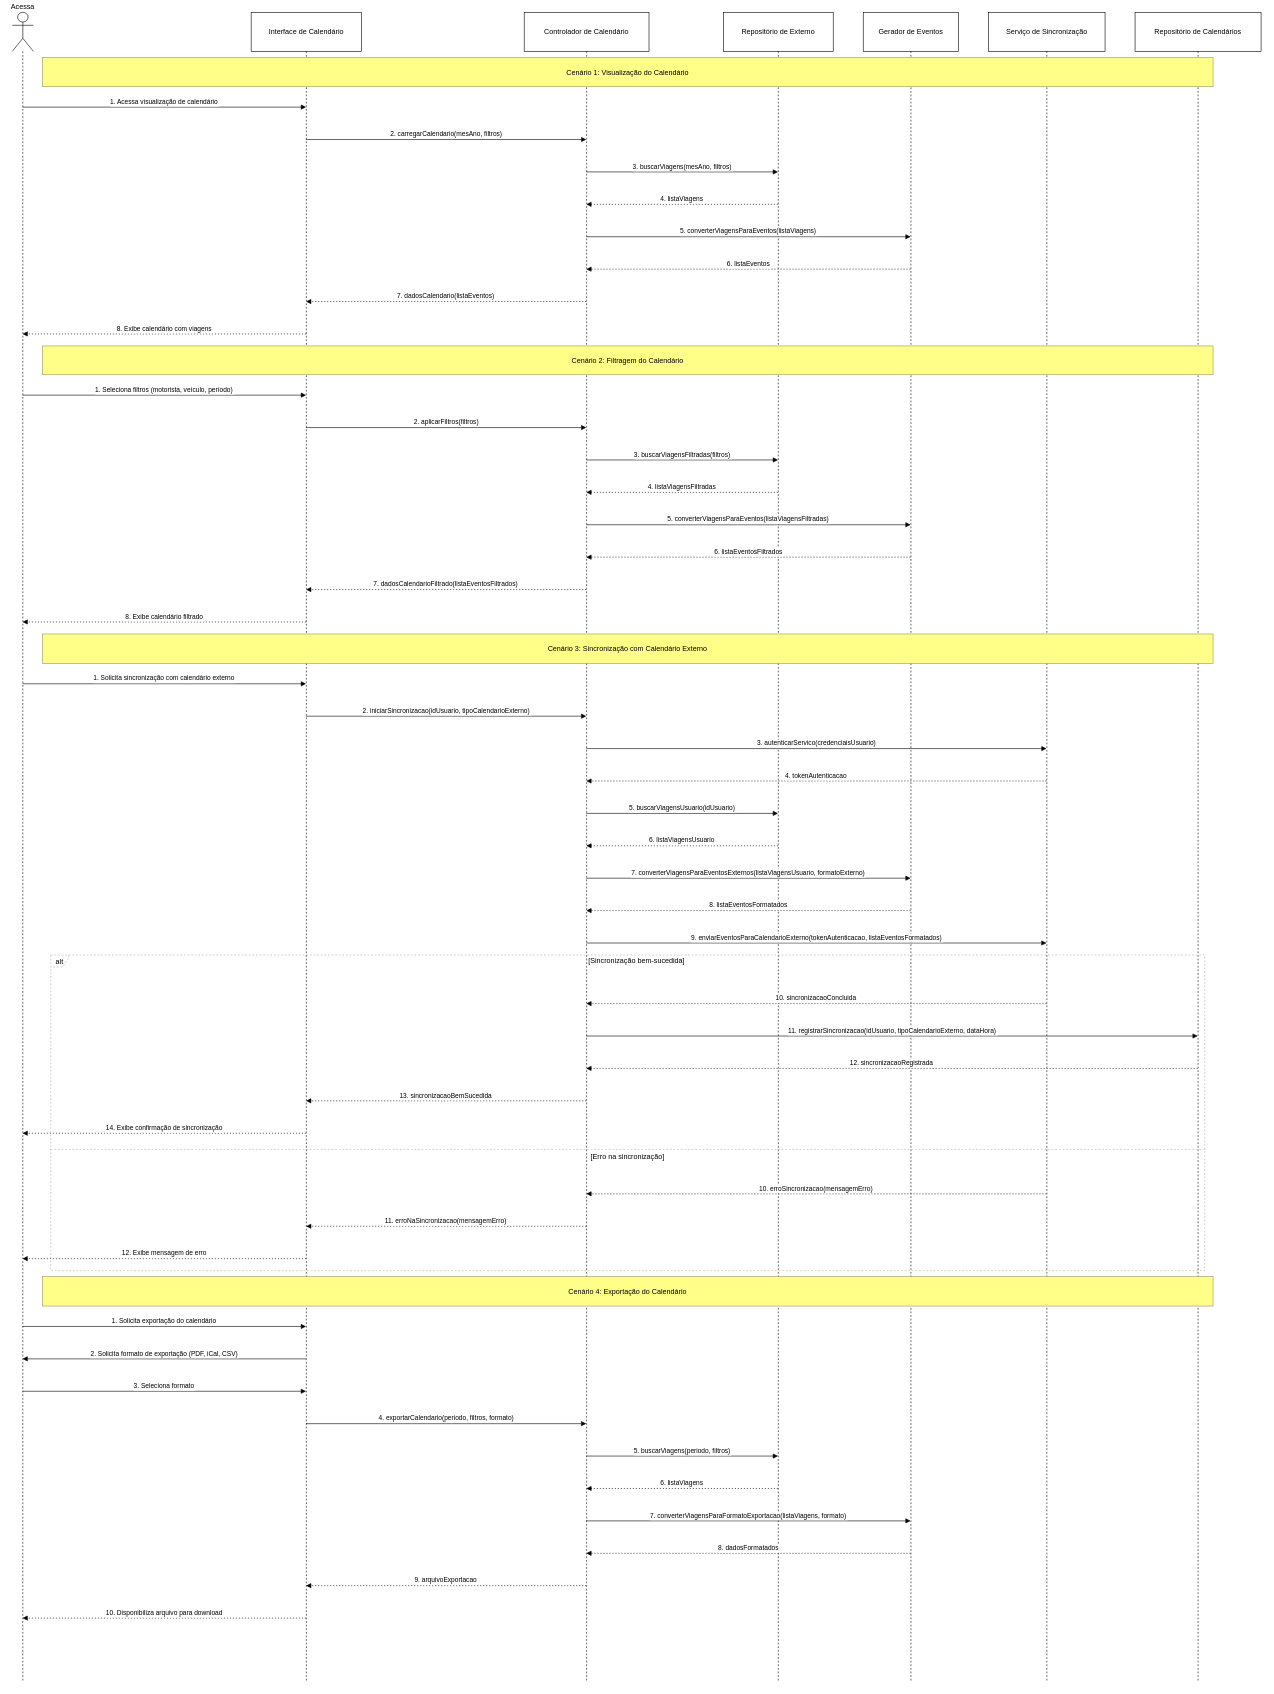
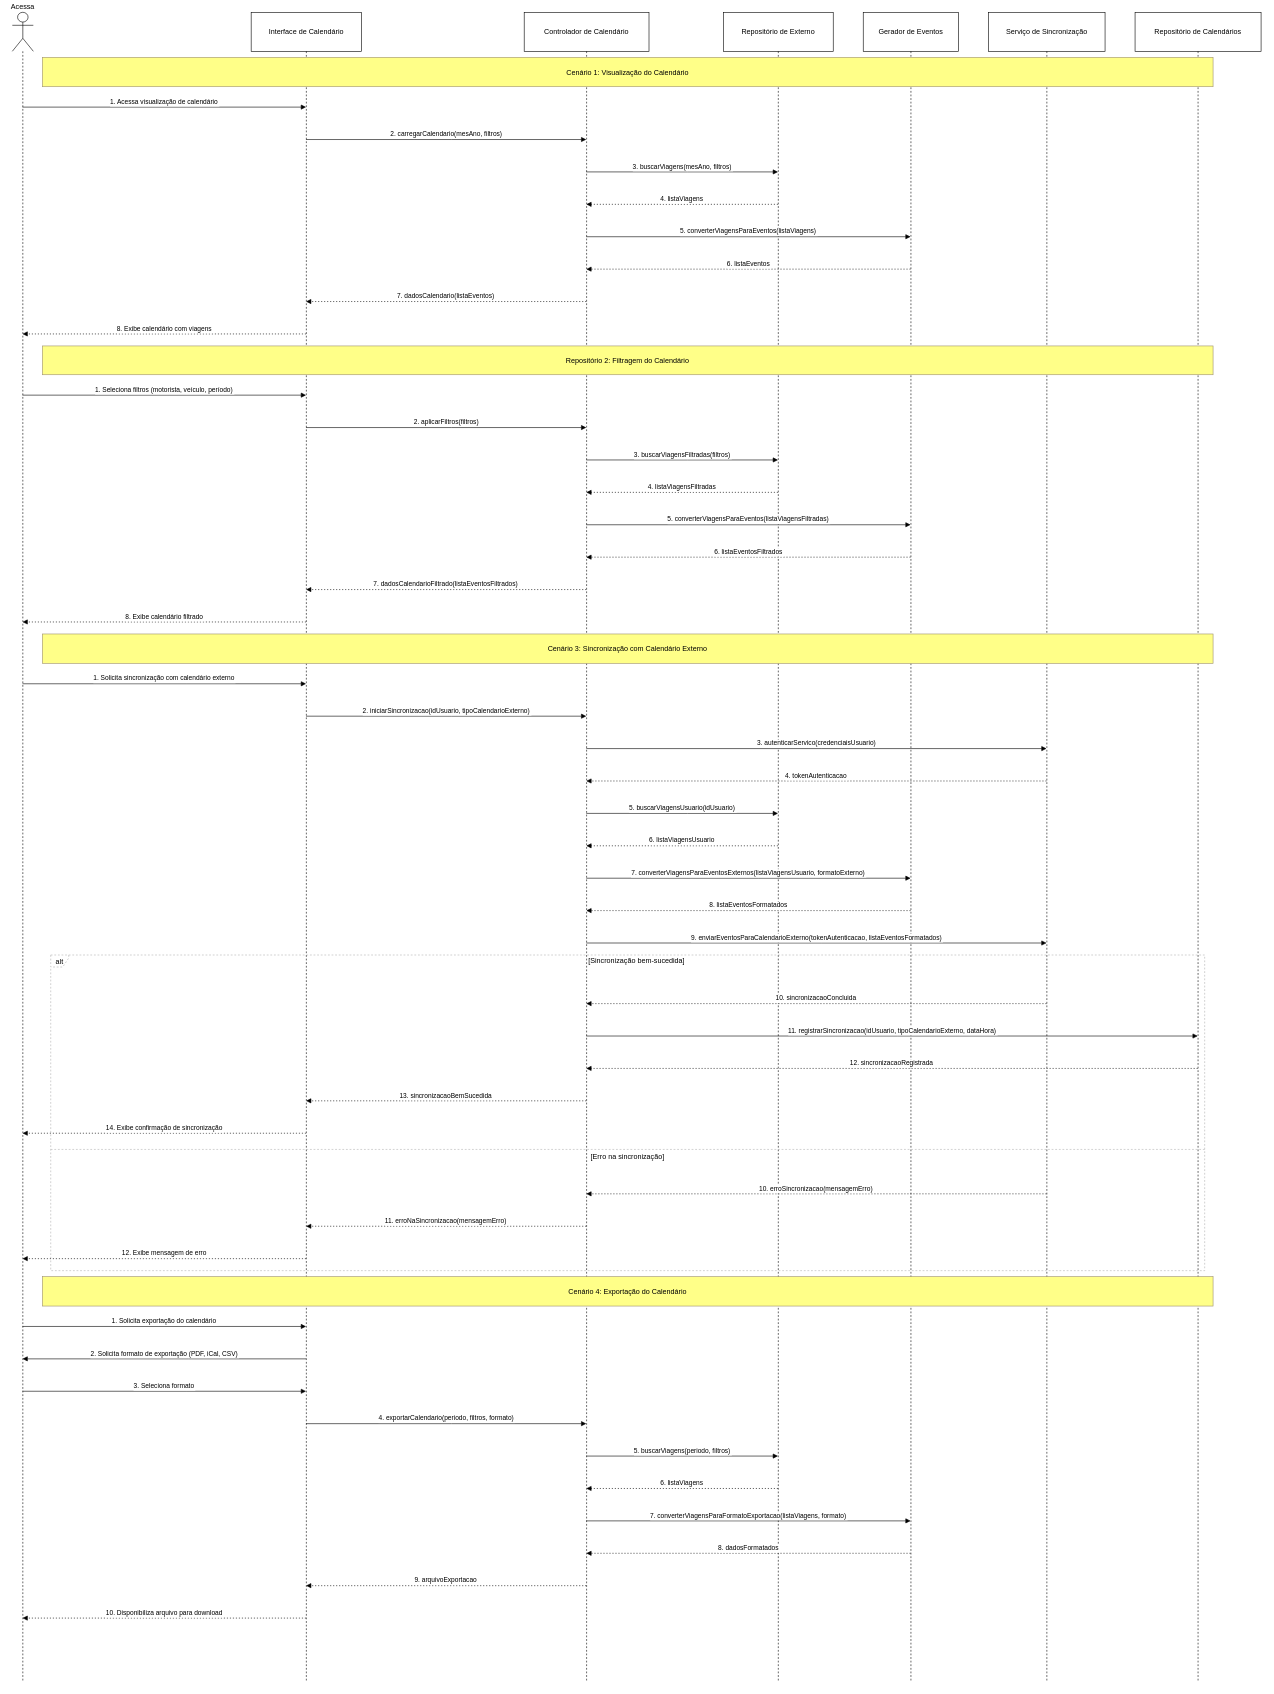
node "Cenário 2: Filtragem do Calendário": label "Cenário 2: Filtragem do Calendário" -> "Repositório 2: Filtragem do Calendário"
